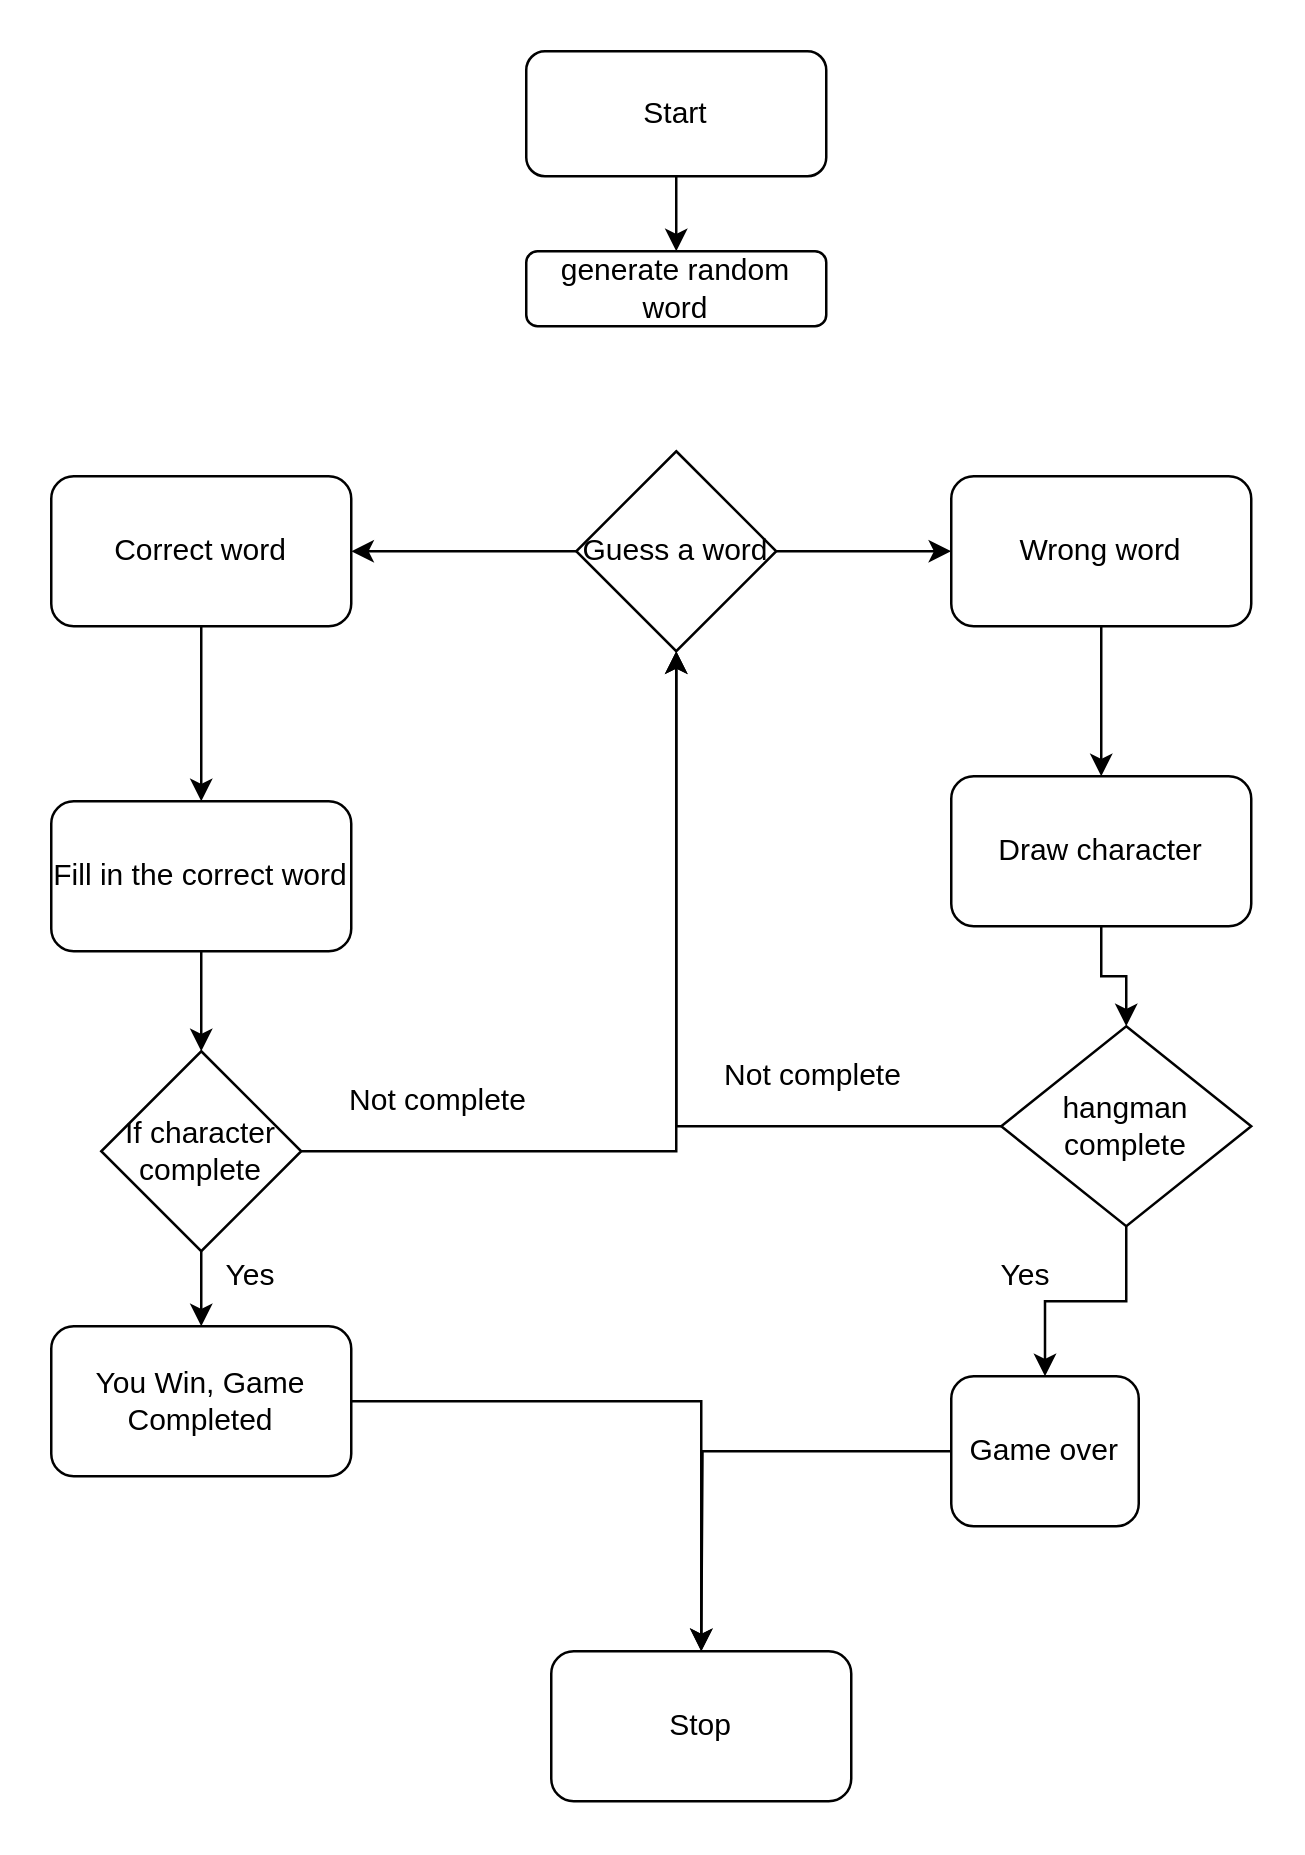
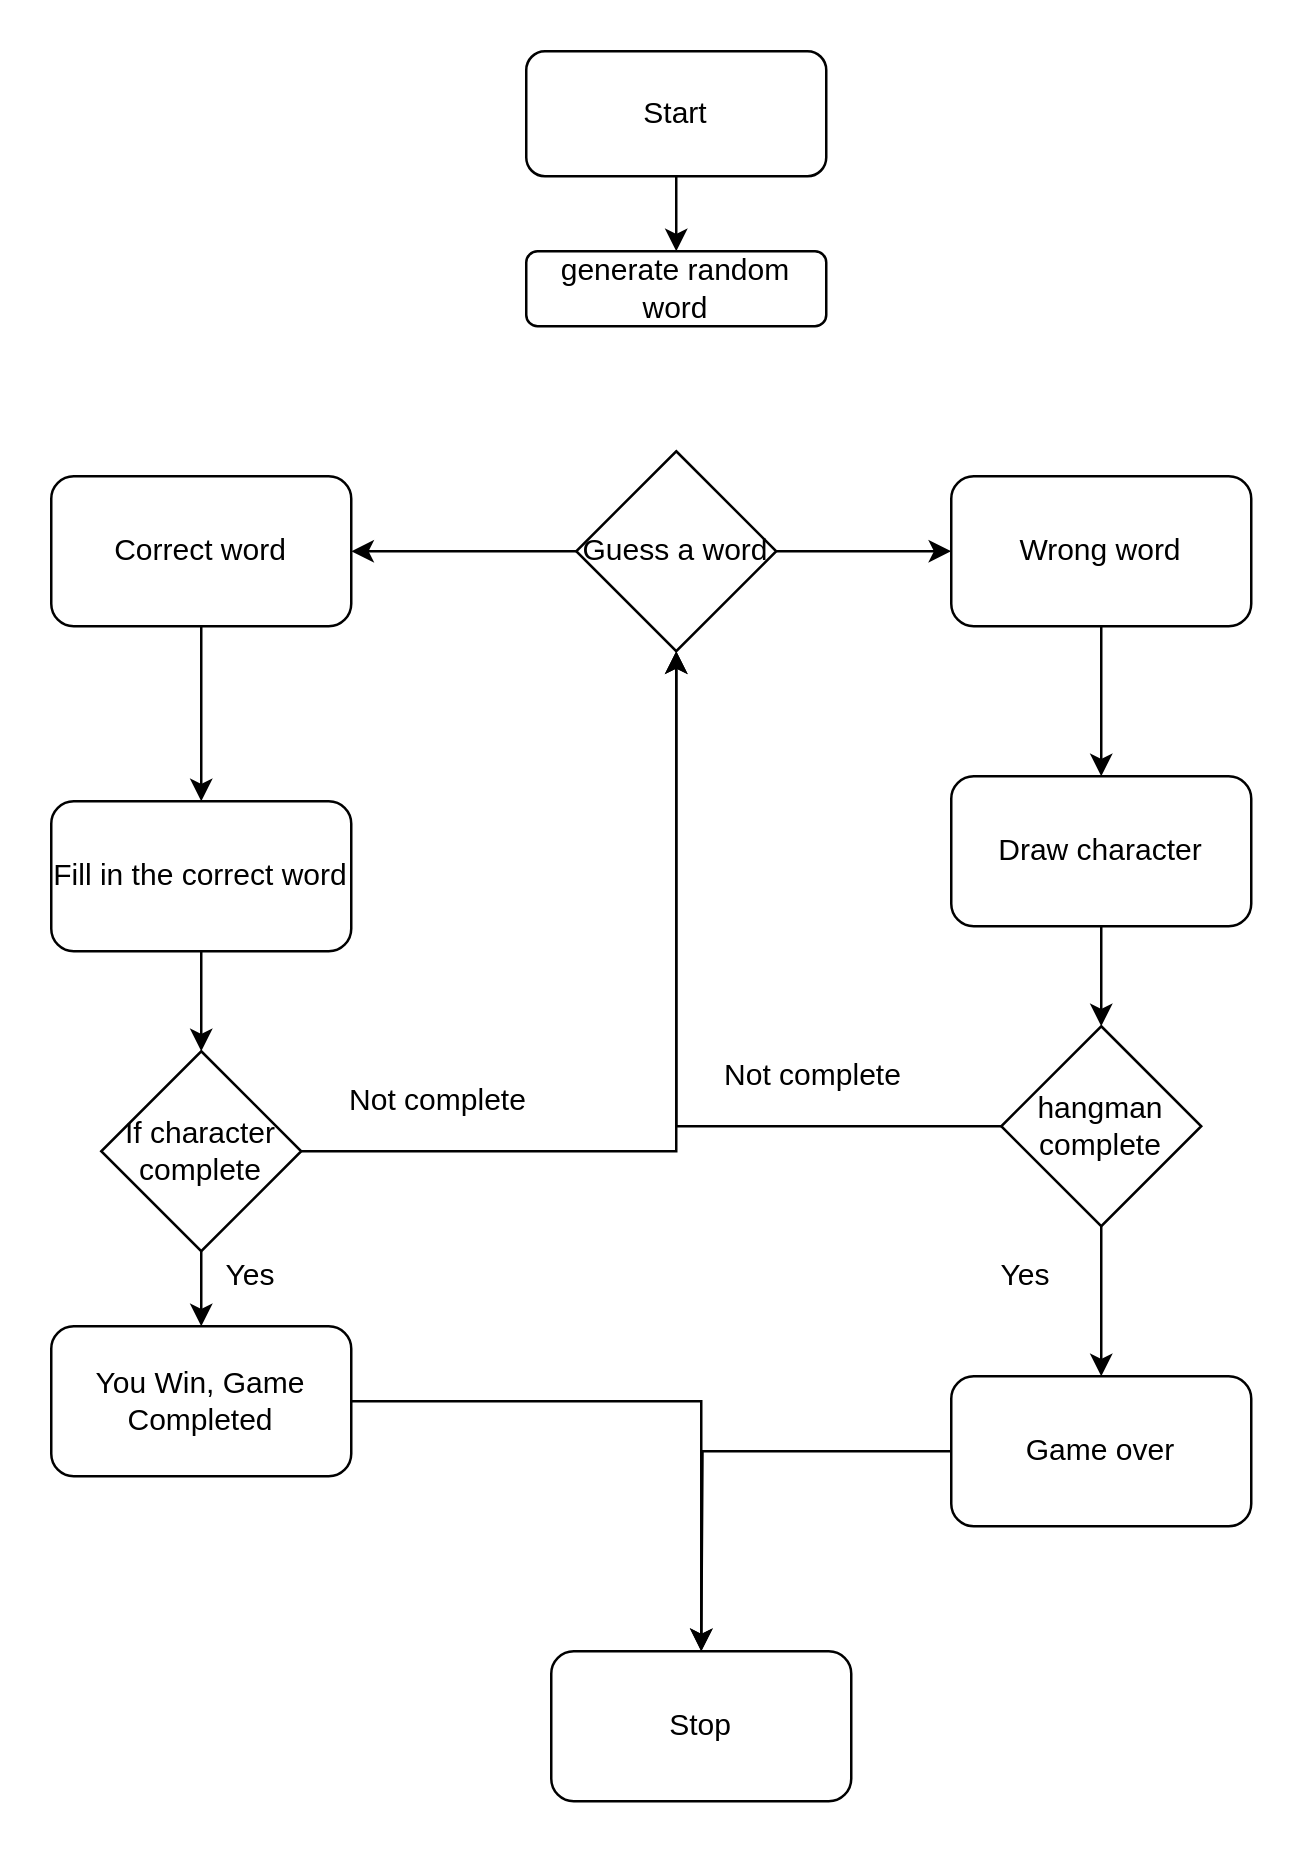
node "hangman complete": size 250x200 -> 200x200
node "Game over": size 188x150 -> 300x150
